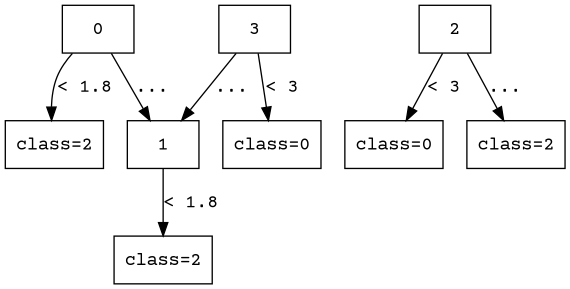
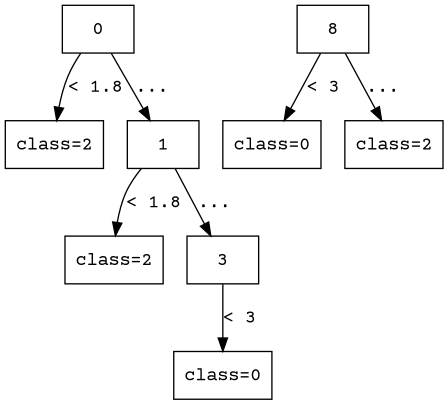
node "2": label "2" -> "8"
edge "3" -> "1": reversed
